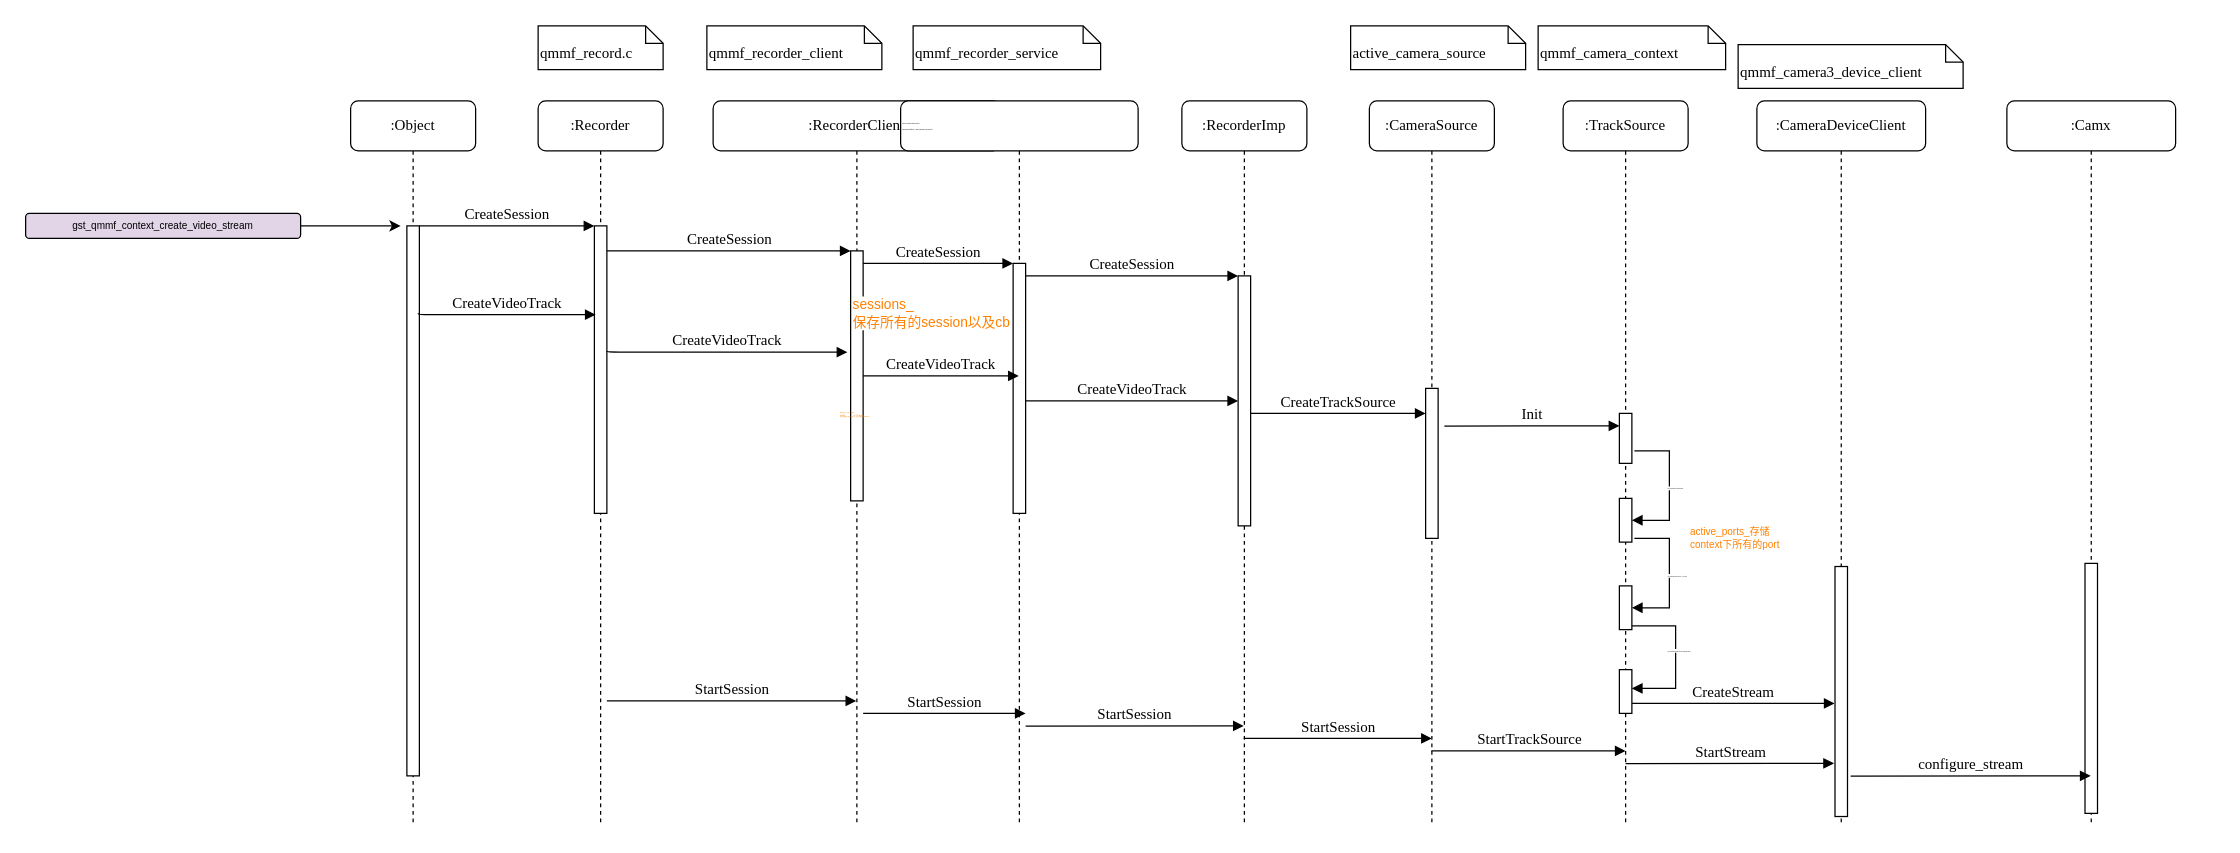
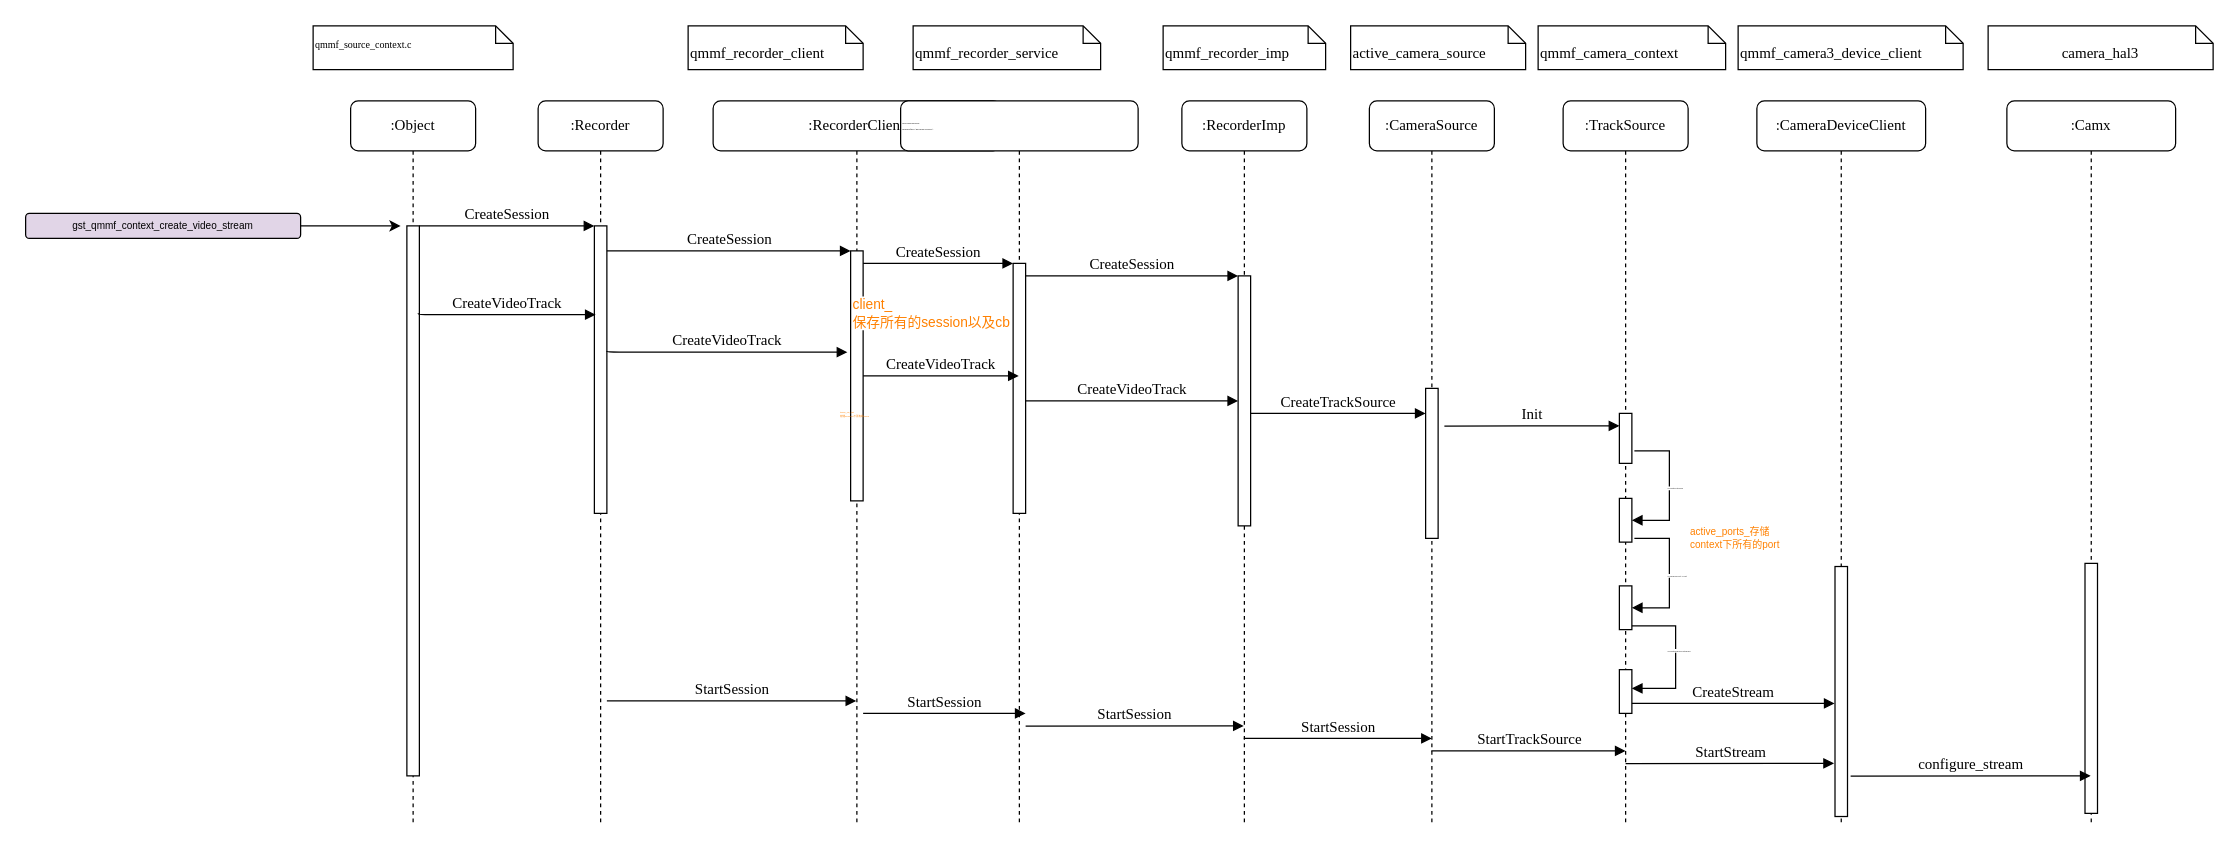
node "qmmf_source_context.c": added
node "qmmf_record.c": removed
node "qmmf_recorder_client": moved (794, 48) -> (776, 48)
node "qmmf_recorder_imp": added
node "camera_hal3": added
node "qmmf_camera3_device_client": moved (1851, 66) -> (1851, 48)
node "sessions_保存所有的session以及cb": label "sessions_保存所有的session以及cb" -> "client_保存所有的session以及cb"
